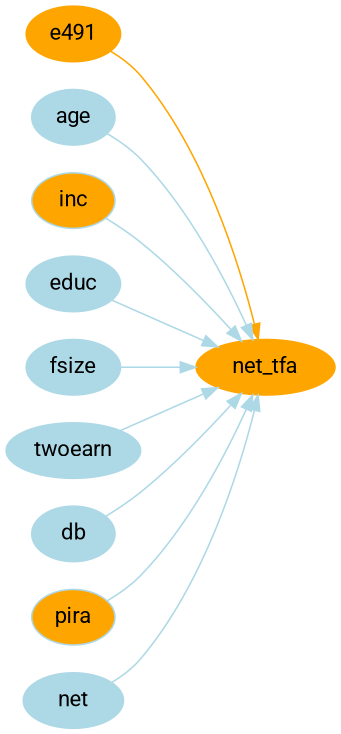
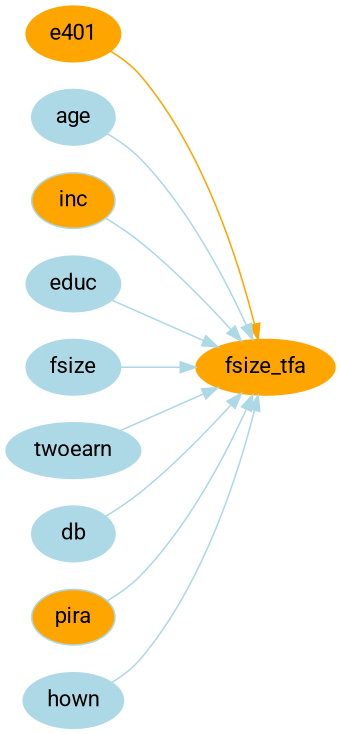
node "e491": label "e491" -> "e401"
node "net_tfa": label "net_tfa" -> "fsize_tfa"
node "net": label "net" -> "hown"
